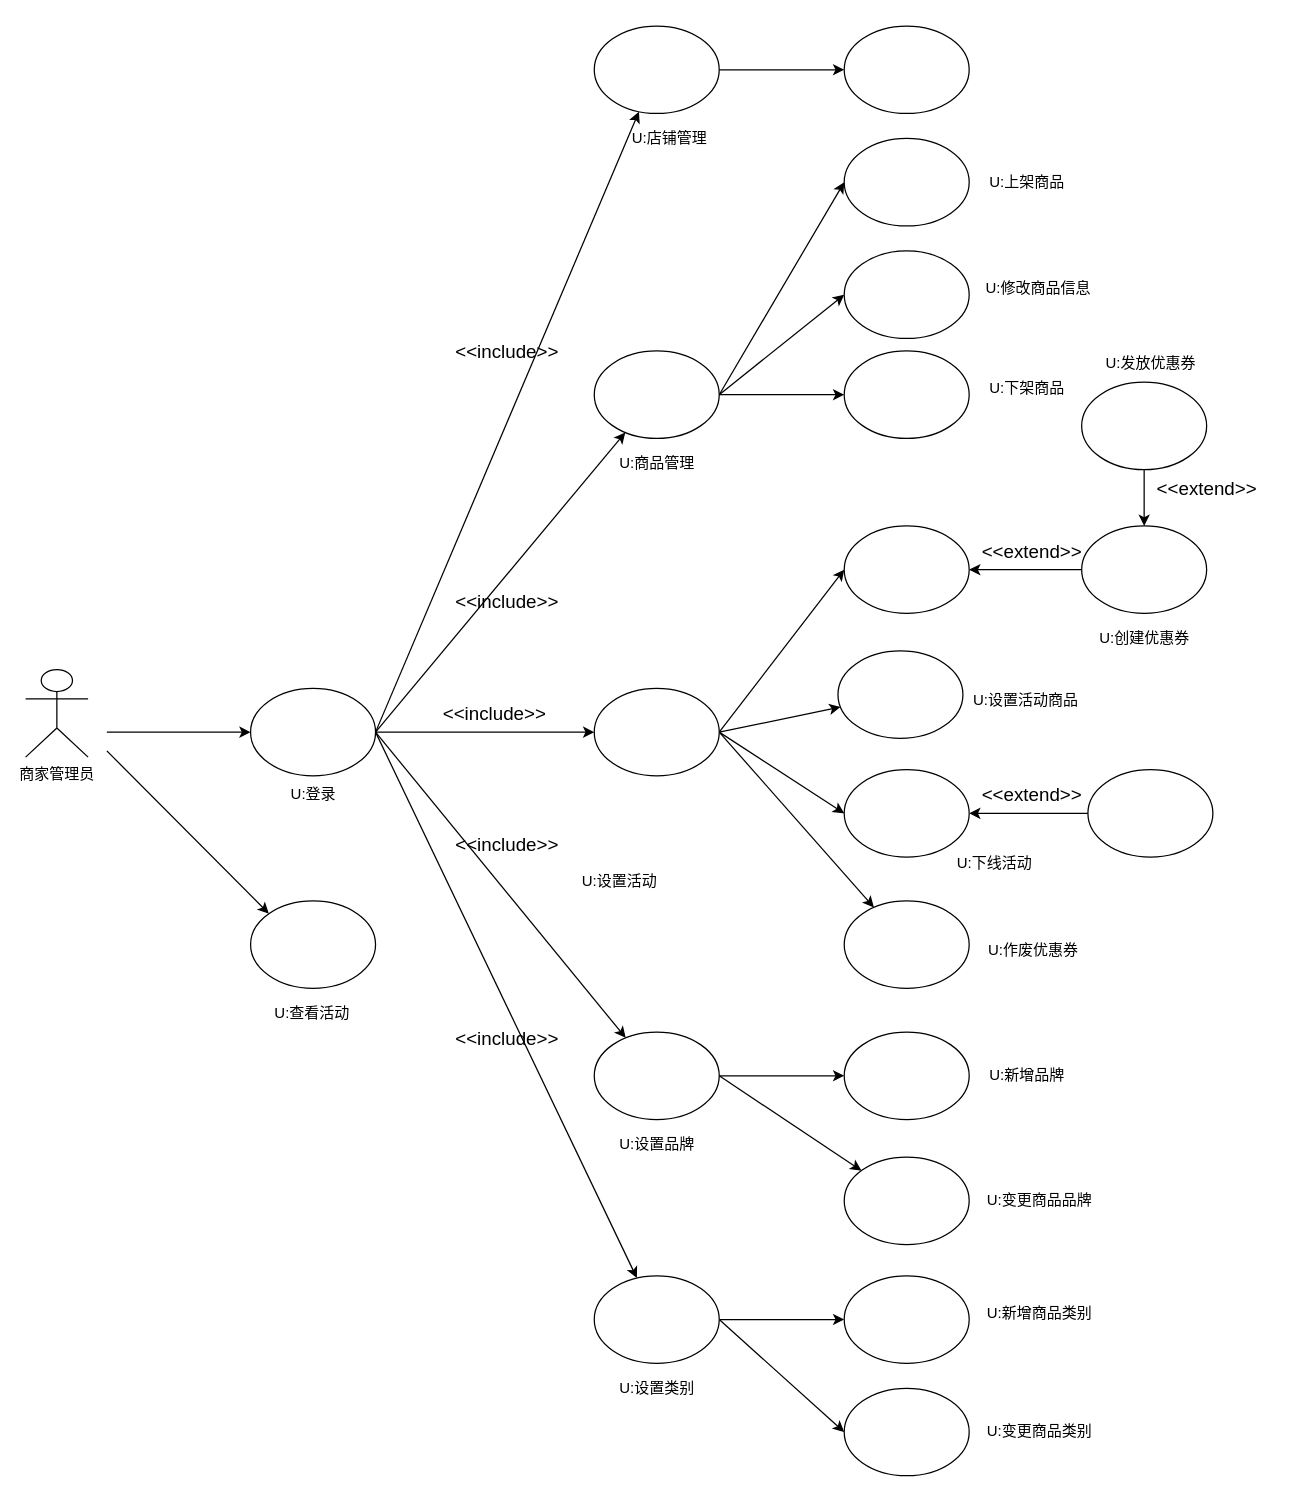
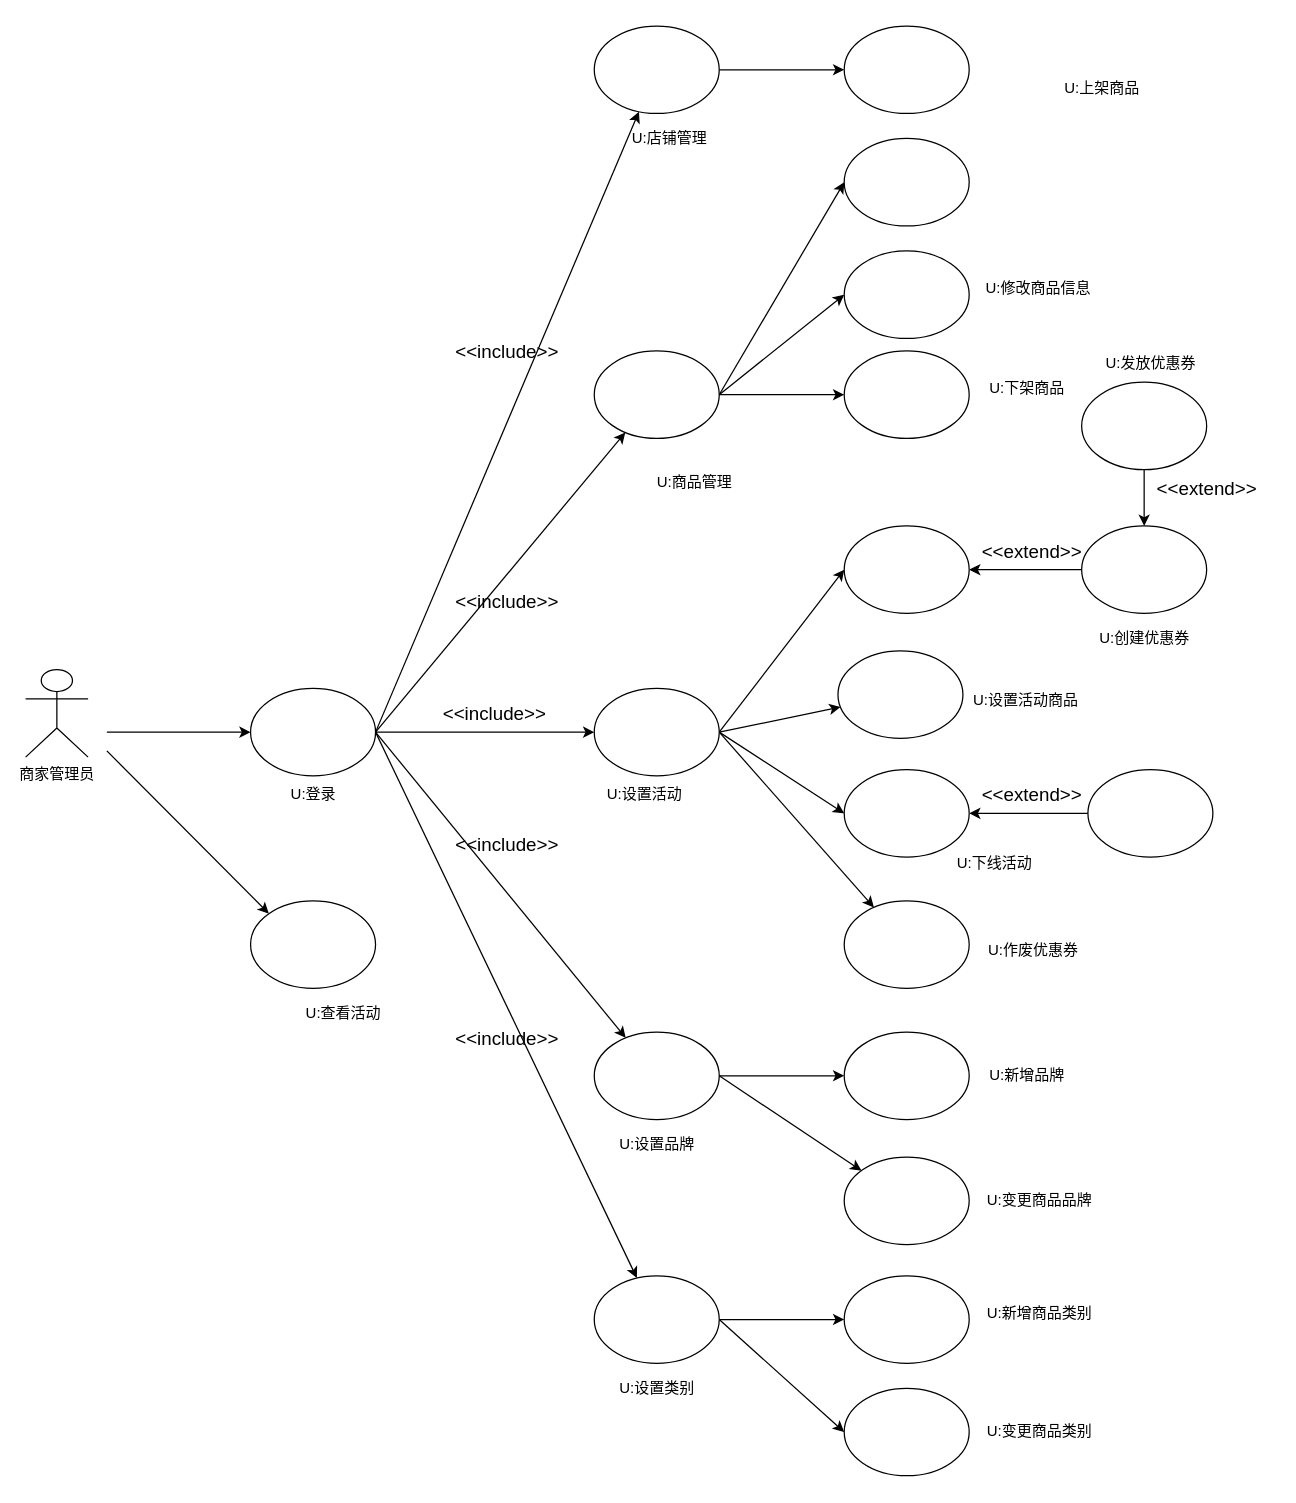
node "U:上架商品": moved (1027, 182) -> (1102, 88)
node "U:商品管理": moved (657, 463) -> (694, 482)
node "U:设置活动": moved (619, 882) -> (644, 794)
node "U:查看活动": moved (312, 1013) -> (343, 1013)
